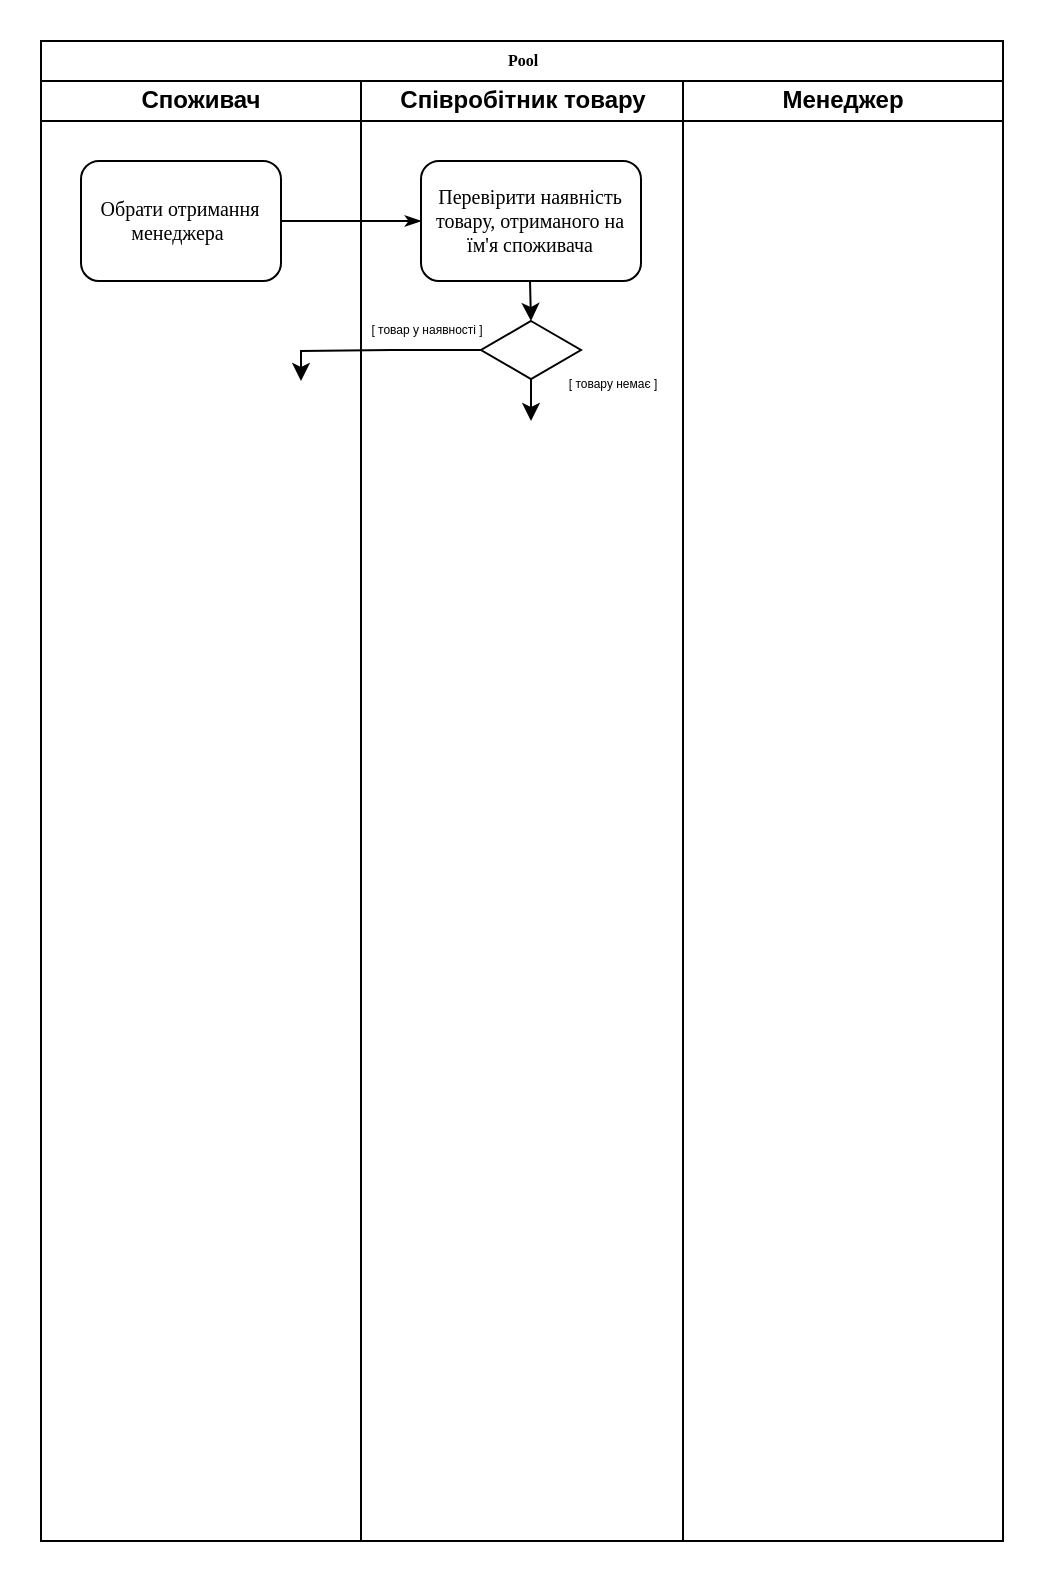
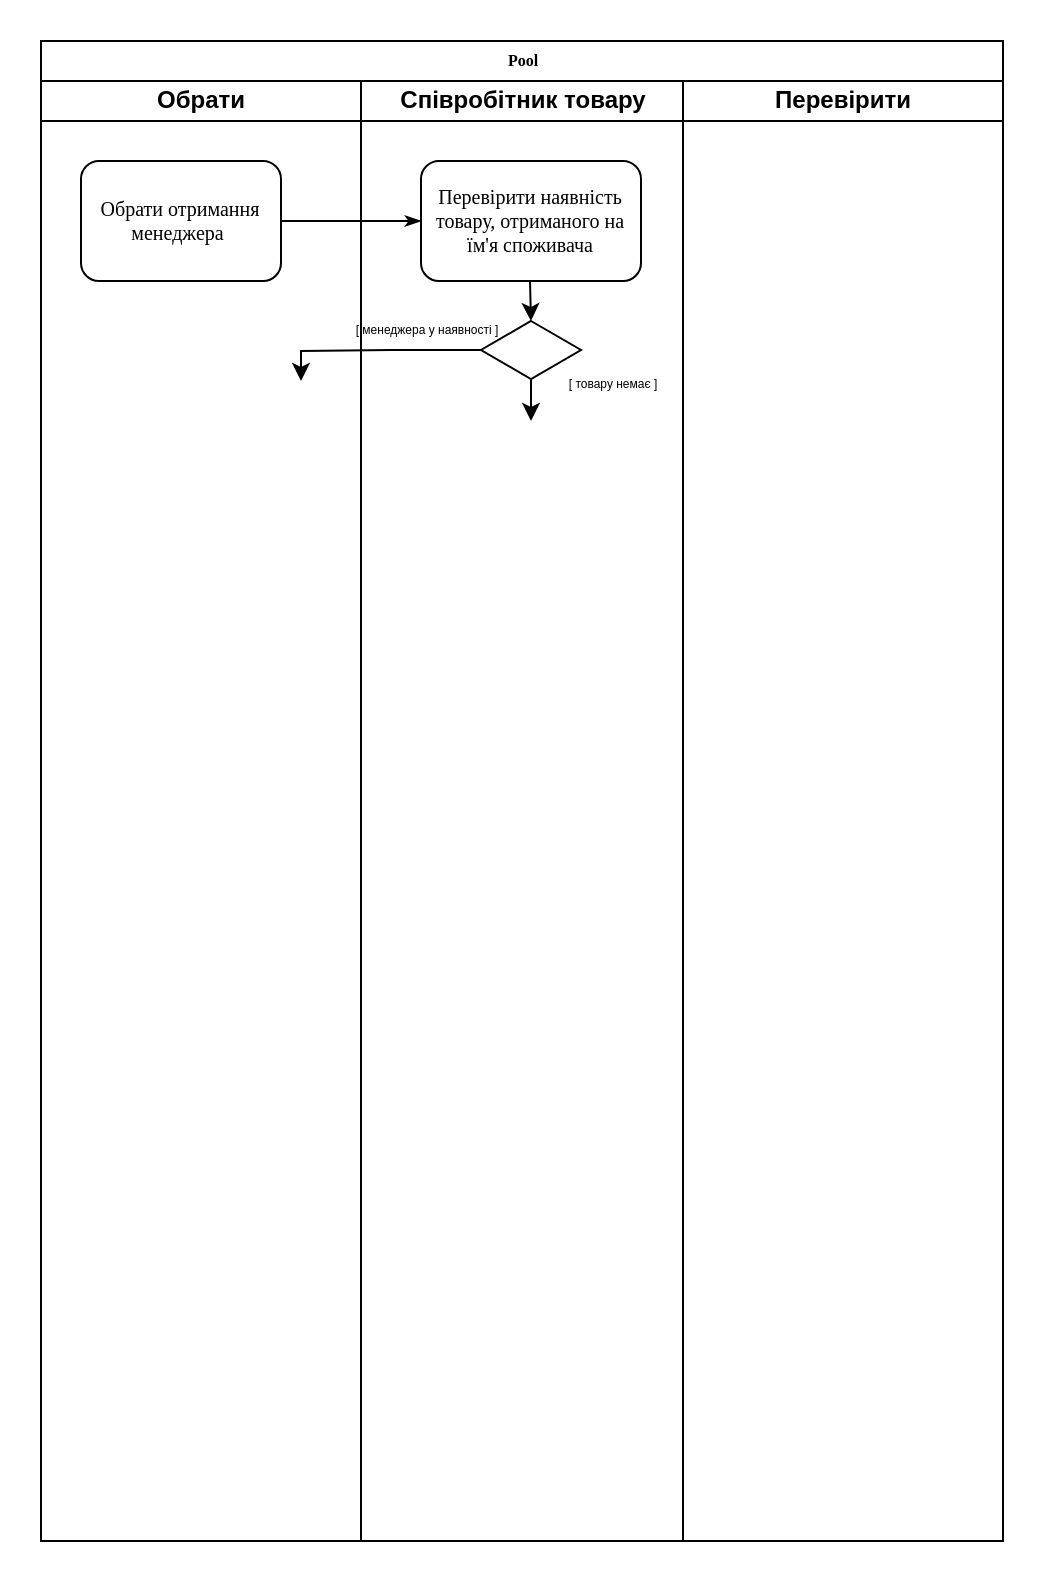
node "Споживач": label "Споживач" -> "Обрати"
node "Менеджер": label "Менеджер" -> "Перевірити"
node "[ товар у наявності ]": label "[ товар у наявності ]" -> "[ менеджера у наявності ]"
